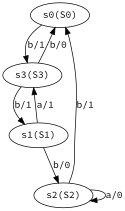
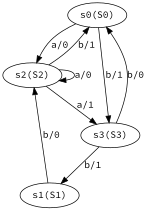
edge "s0(S0)" -> "s2(S2)": added, label "a/0"
edge "s1(S1)" -> "s3(S3)": now "s2(S2)" -> "s3(S3)"
